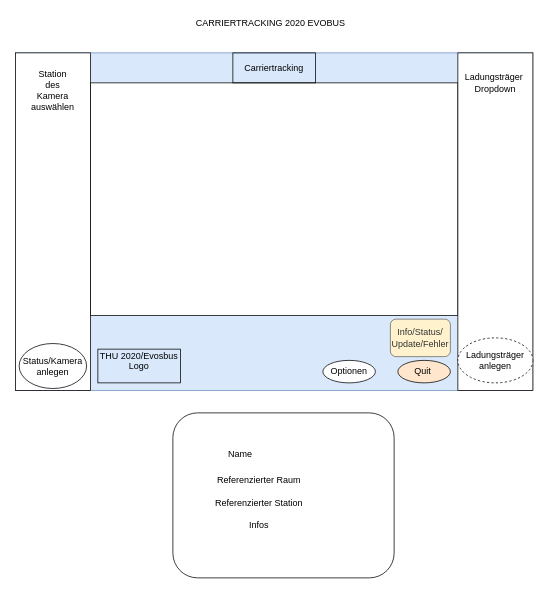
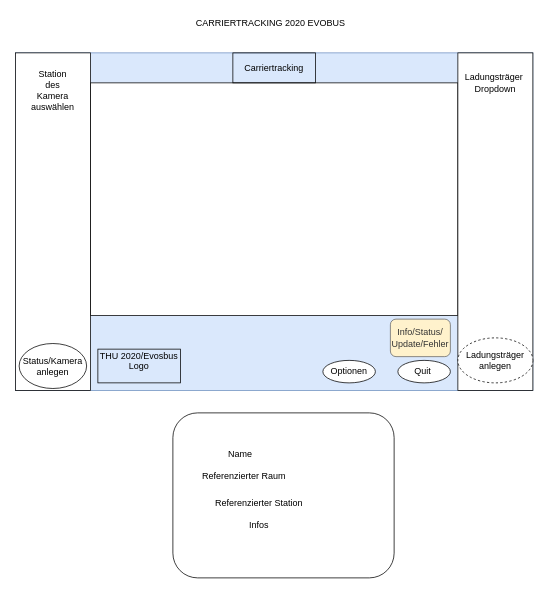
node "Quit": fillcolor #ffe6cc -> #ffffff
node "Referenzierter Raum": moved (259, 480) -> (244, 477)
